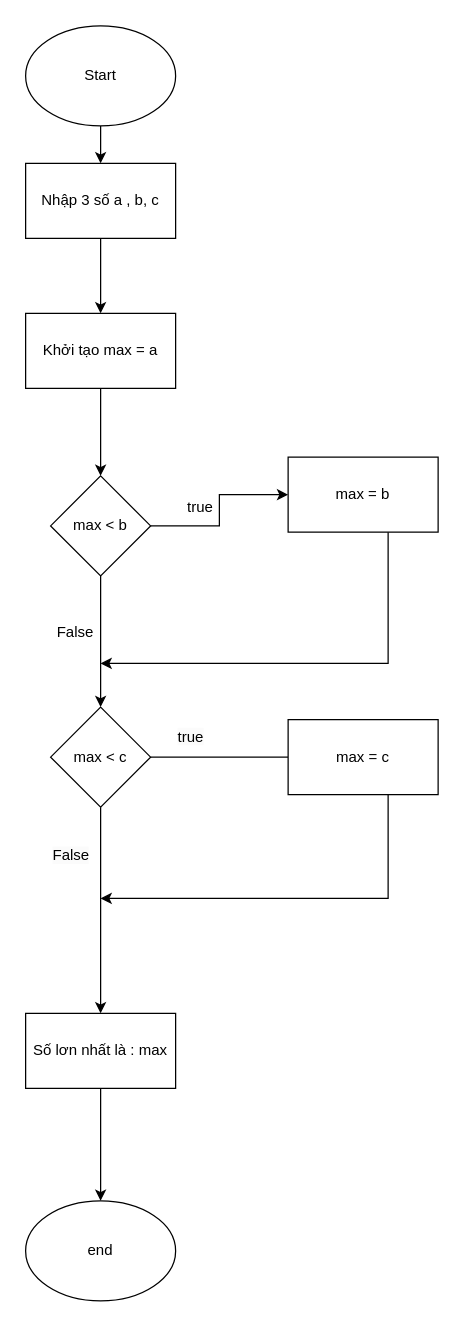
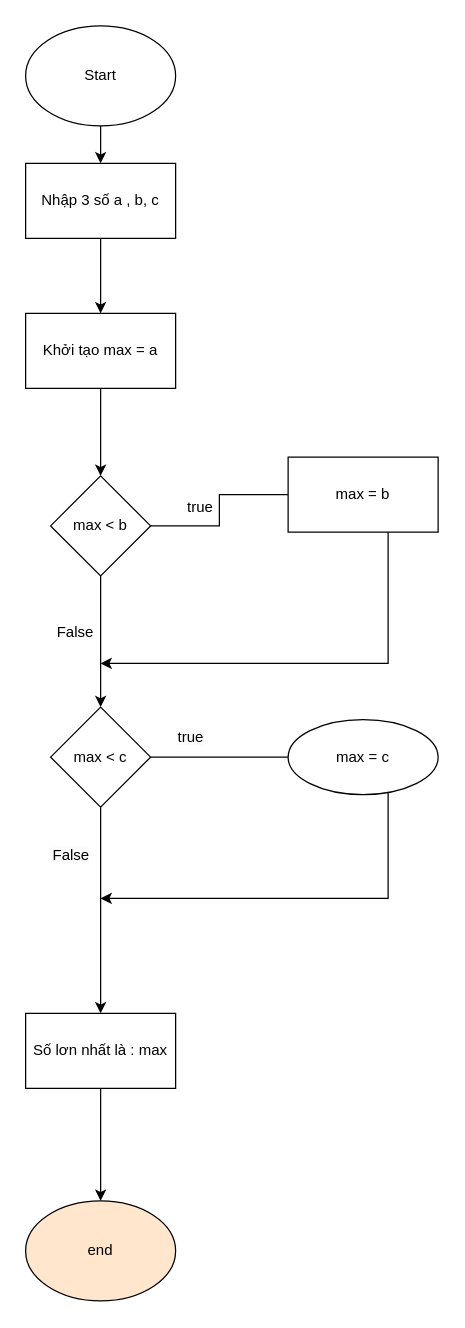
edge "max < b" -> "max = b": arrowhead classic -> none
node "max = c": shape rectangle -> ellipse
node "end": fillcolor #ffffff -> #ffe6cc
